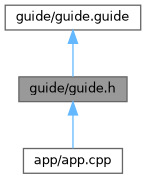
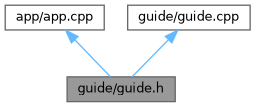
node "guide/guide.guide": label "guide/guide.guide" -> "guide/guide.cpp"
edge "app/app.cpp" -> "guide/guide.h": reversed
